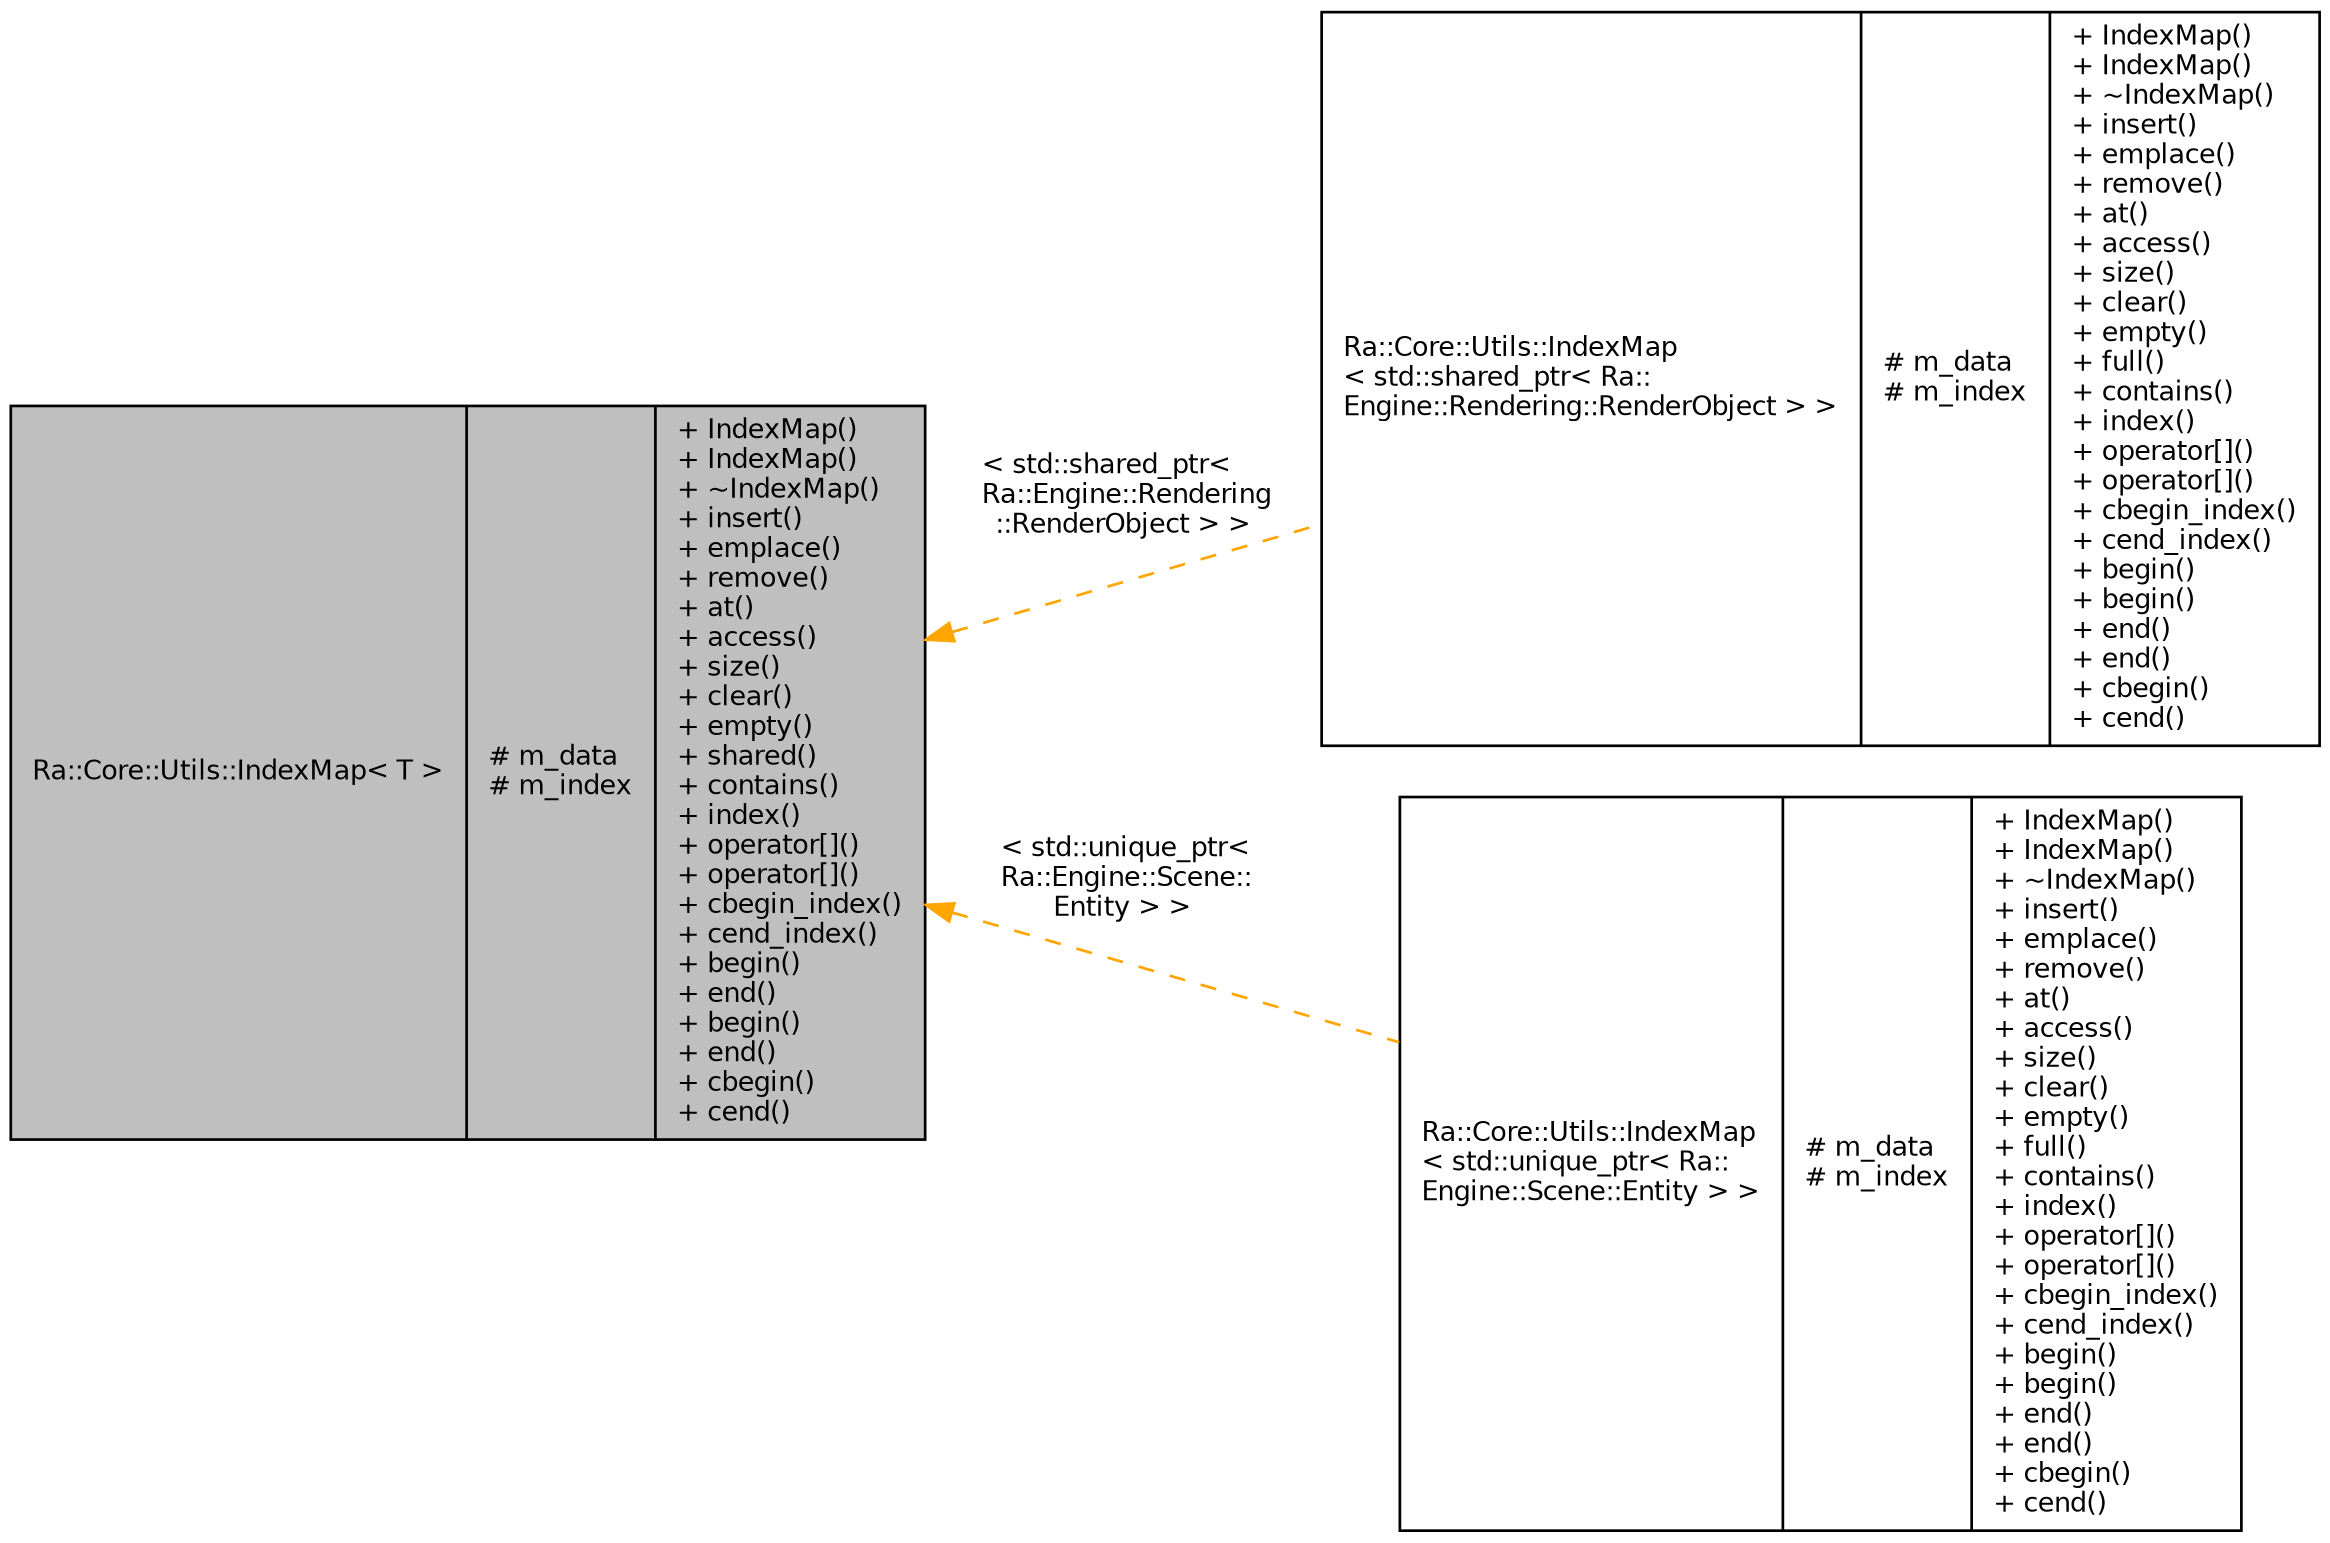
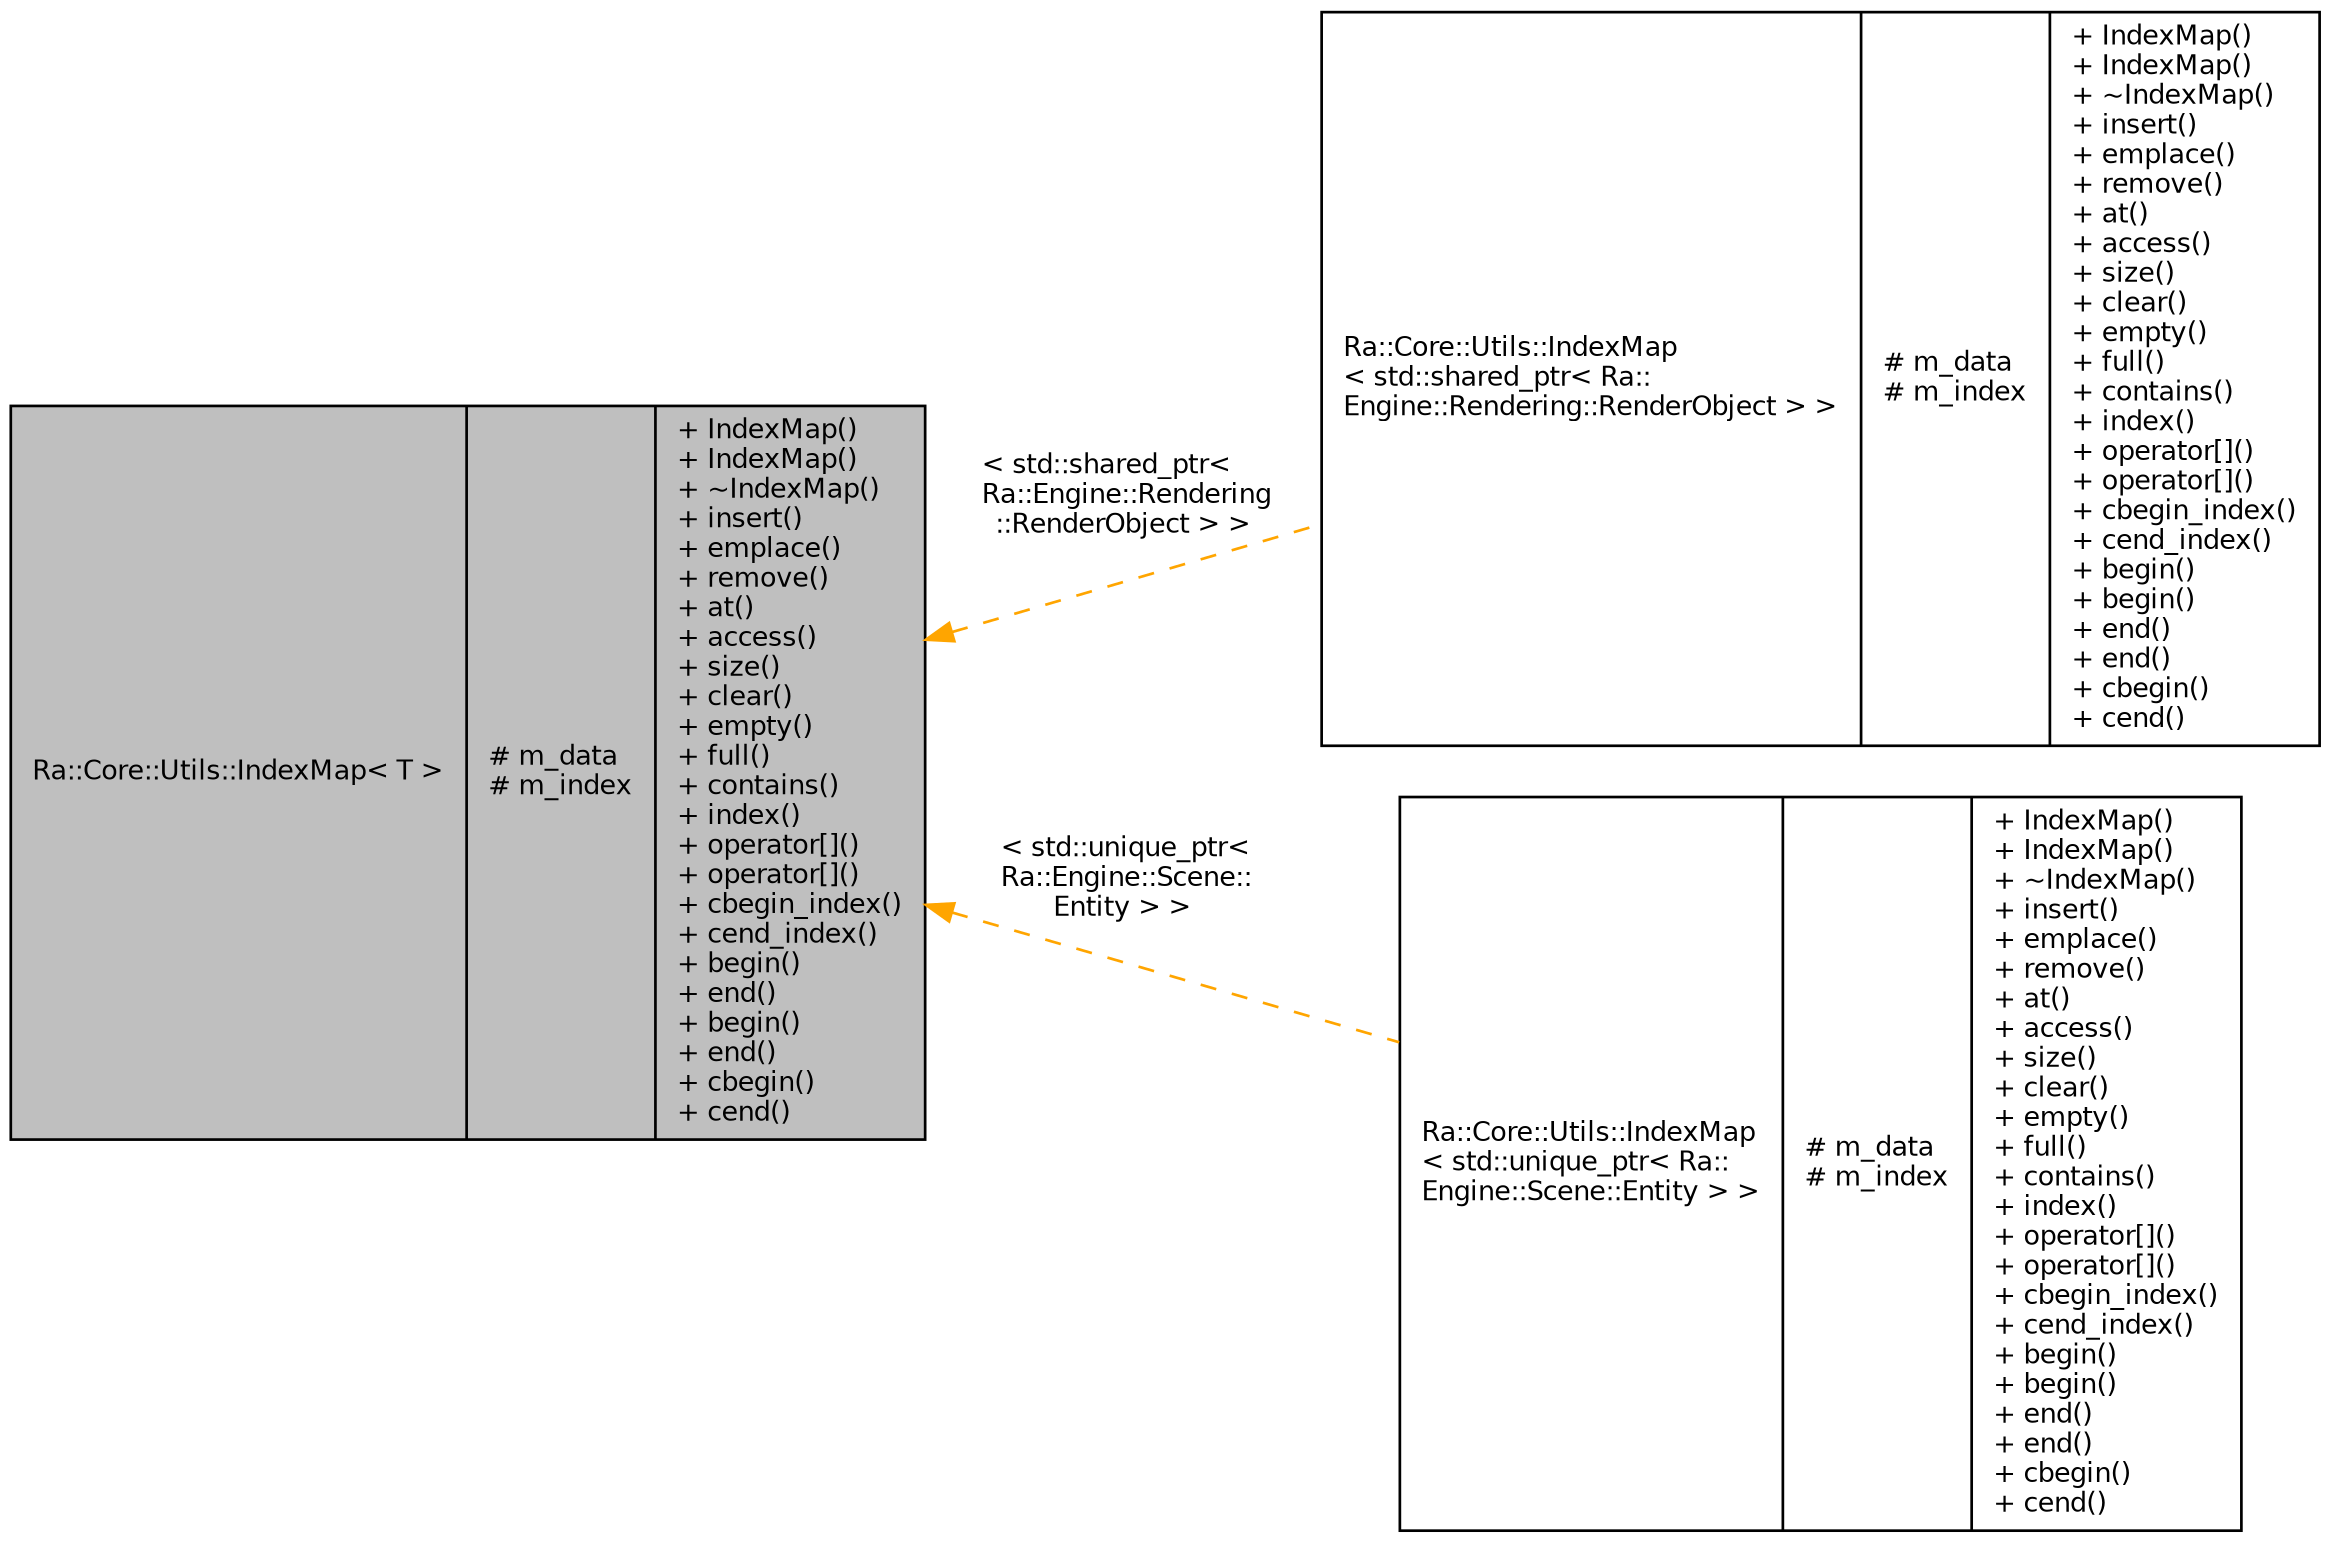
node "Ra::Core::Utils::IndexMap< T >": text "+ shared()" -> "+ full()"
